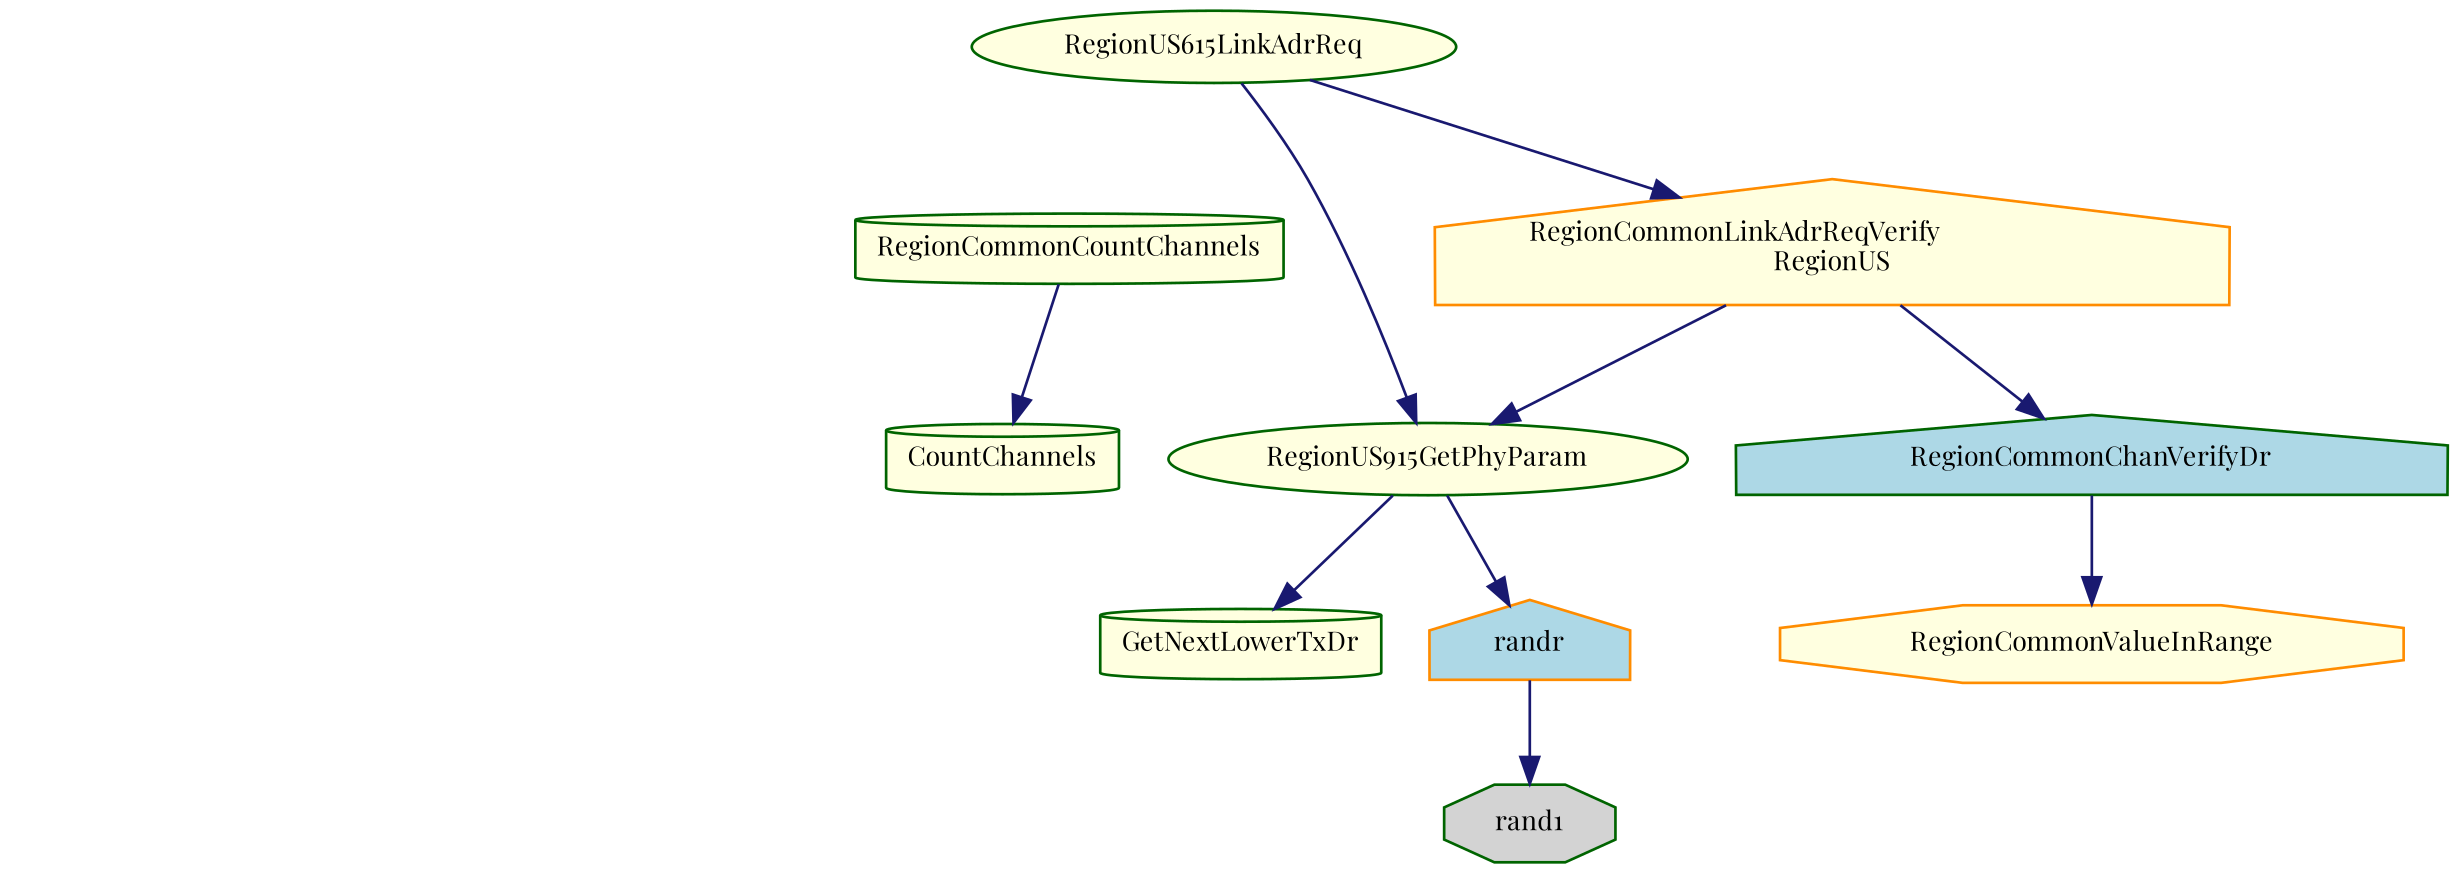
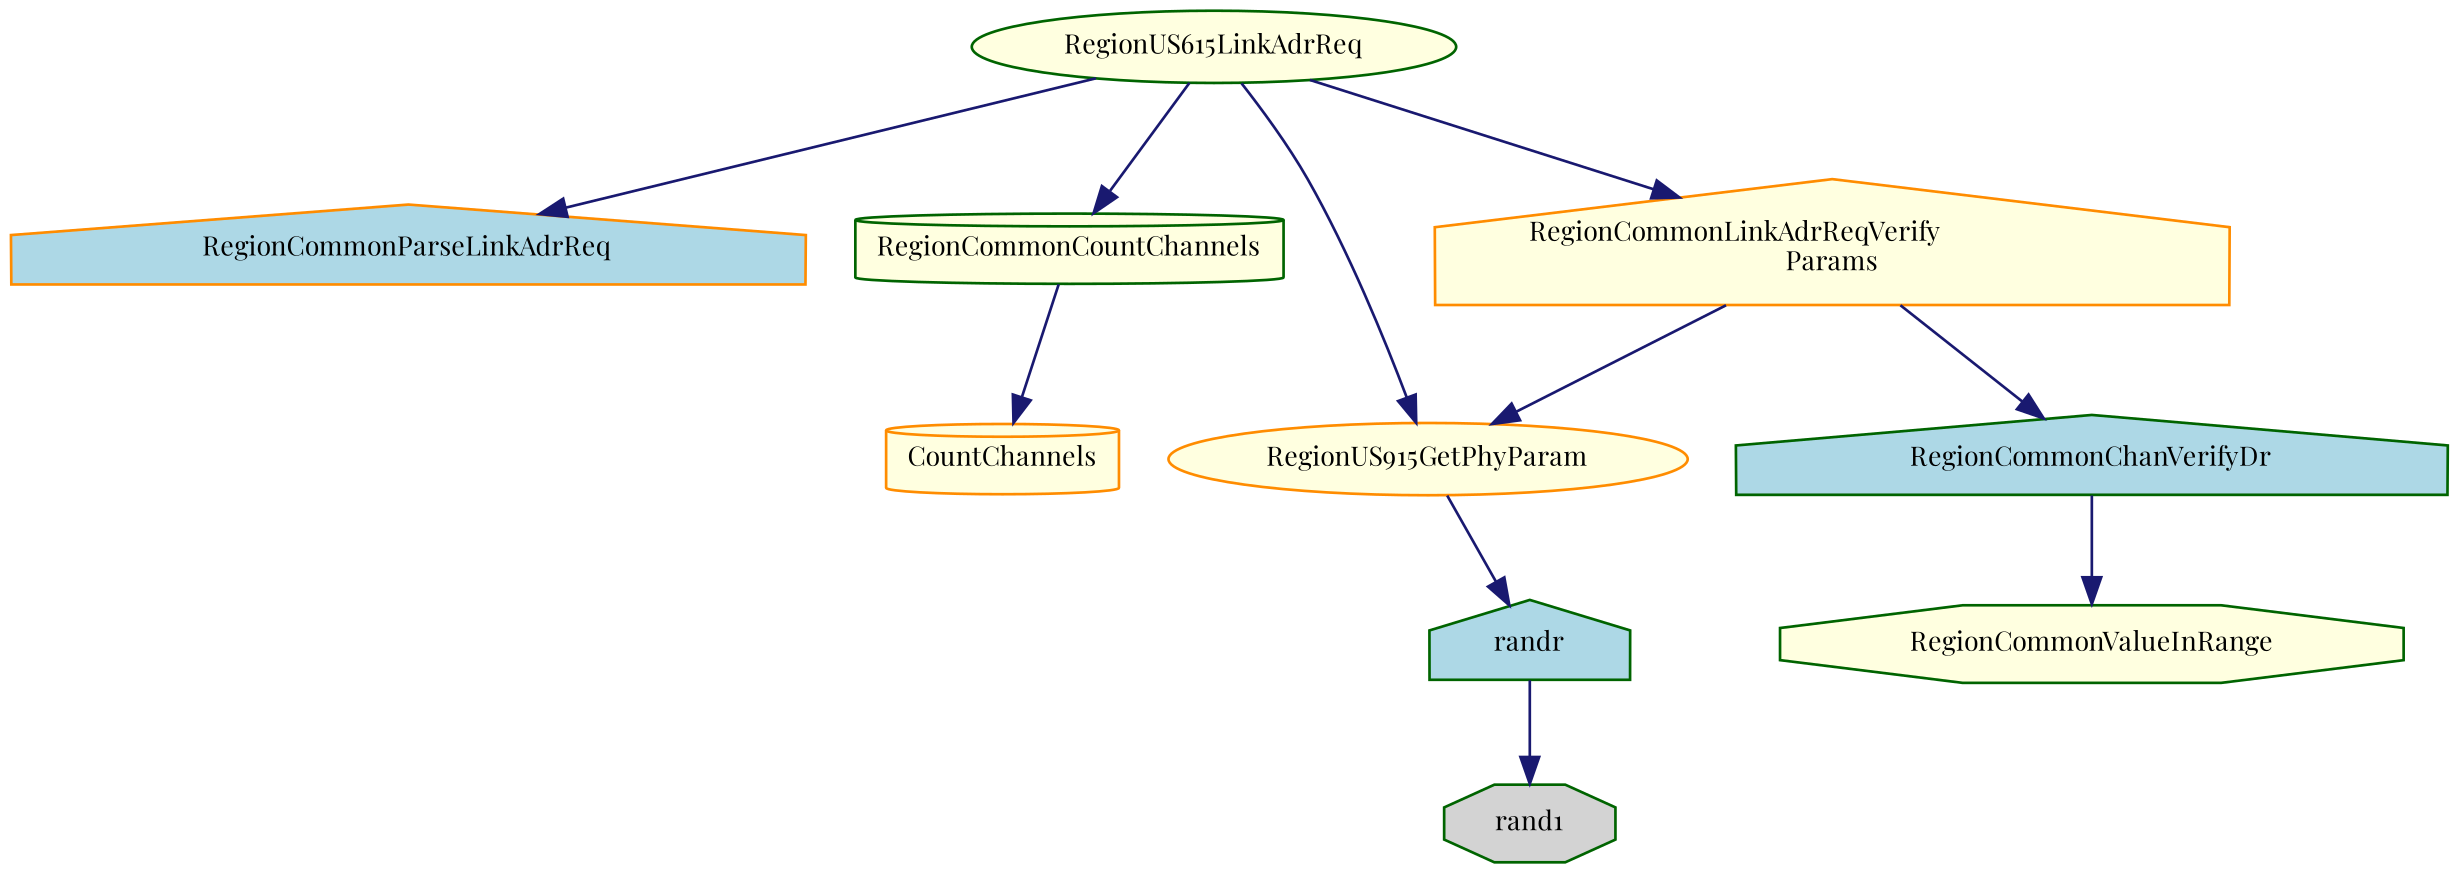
edge "RegionUS615LinkAdrReq" -> "RegionCommonCountChannels": added
node "RegionCommonParseLinkAdrReq": added
node "RegionCommonLinkAdrReqVerify RegionUS": label "RegionCommonLinkAdrReqVerify RegionUS" -> "RegionCommonLinkAdrReqVerify Params"
node "CountChannels": color darkgreen -> darkorange
node "RegionUS915GetPhyParam": color darkgreen -> darkorange
node "GetNextLowerTxDr": removed
node "randr": color darkorange -> darkgreen
node "RegionCommonValueInRange": color darkorange -> darkgreen
